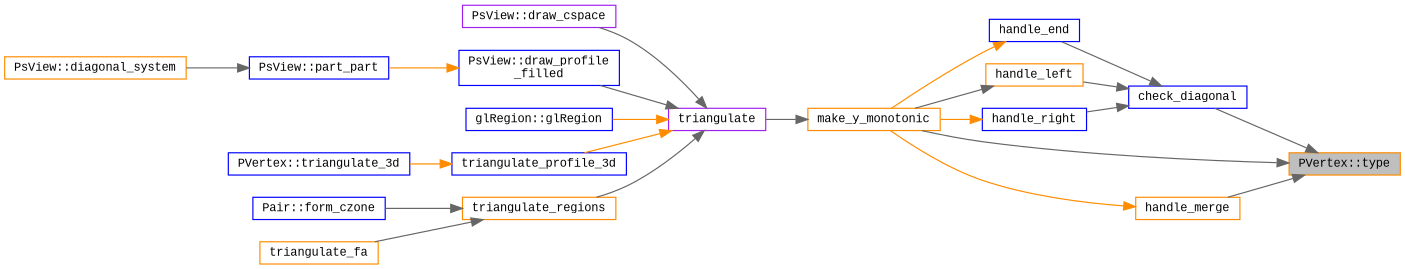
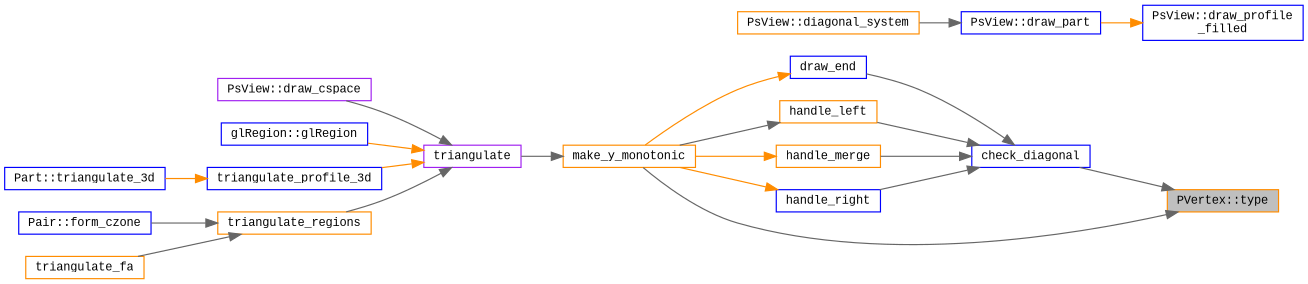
node "handle_end": label "handle_end" -> "draw_end"
node "PsView::part_part": label "PsView::part_part" -> "PsView::draw_part"
edge "PsView::draw_profile _filled" -> "triangulate": removed
node "PVertex::triangulate_3d": label "PVertex::triangulate_3d" -> "Part::triangulate_3d"
edge "handle_merge" -> "PVertex::type": now "handle_merge" -> "check_diagonal"
